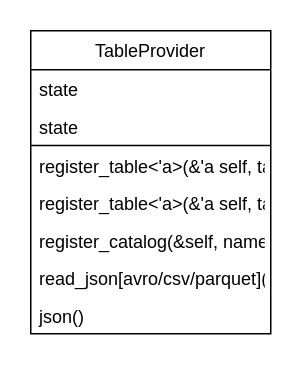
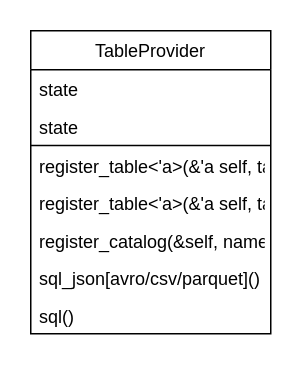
node "read_json[avro/csv/parquet]()": label "read_json[avro/csv/parquet]()" -> "sql_json[avro/csv/parquet]()"
node "json()": label "json()" -> "sql()"
